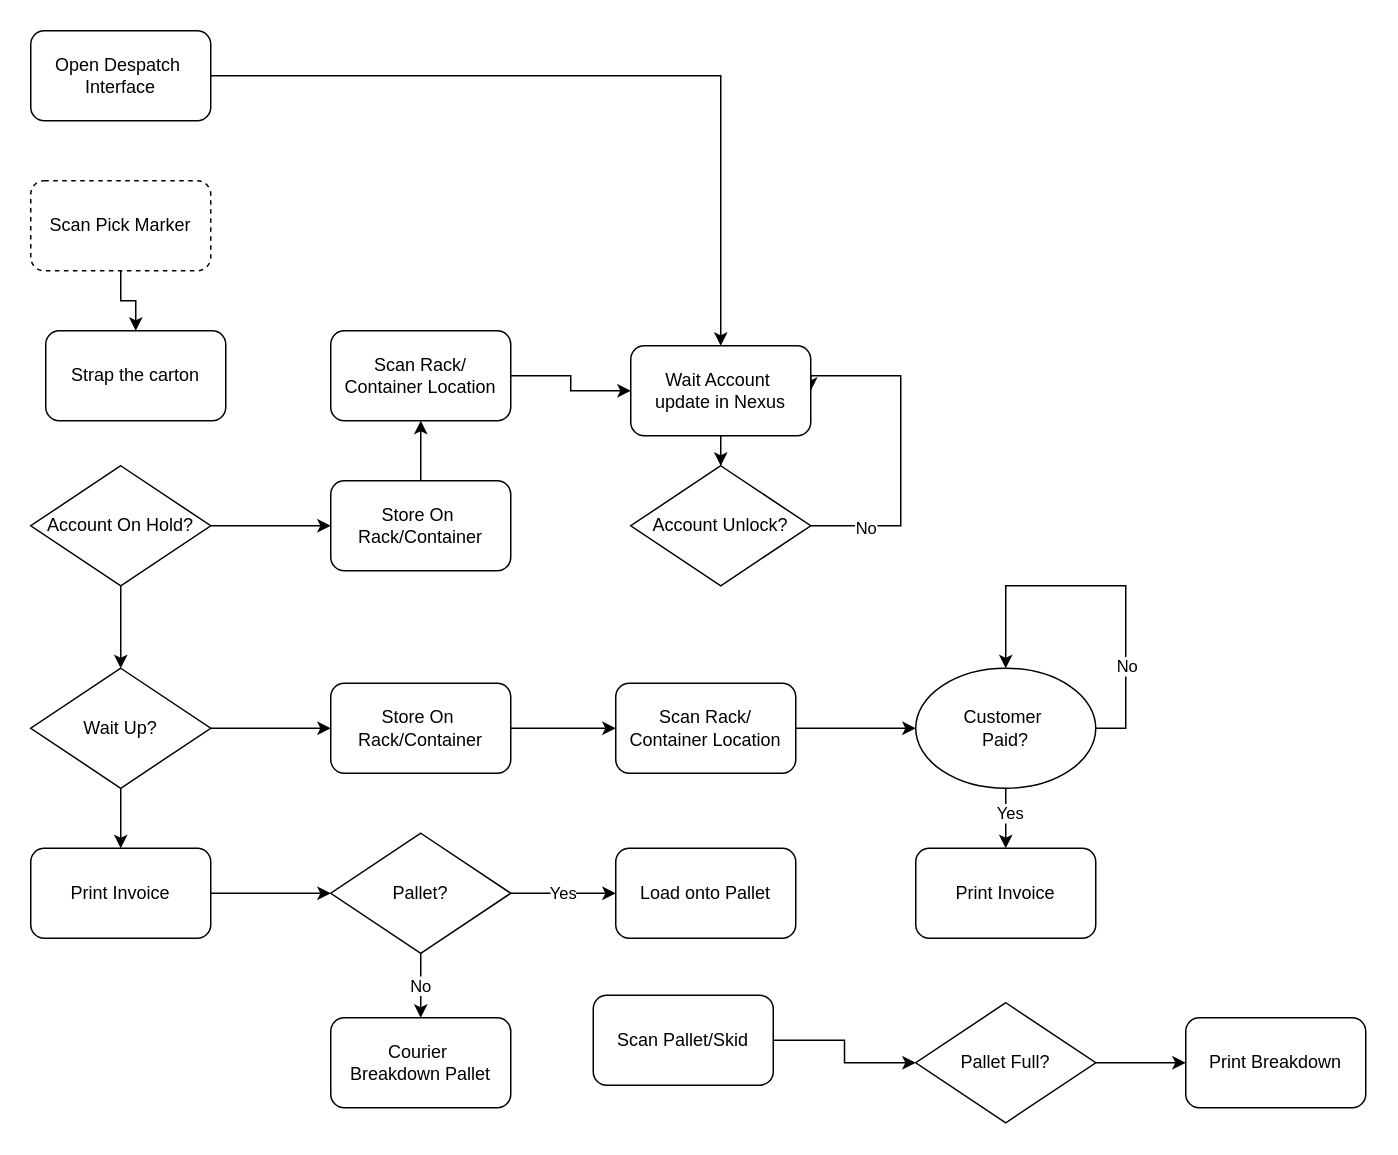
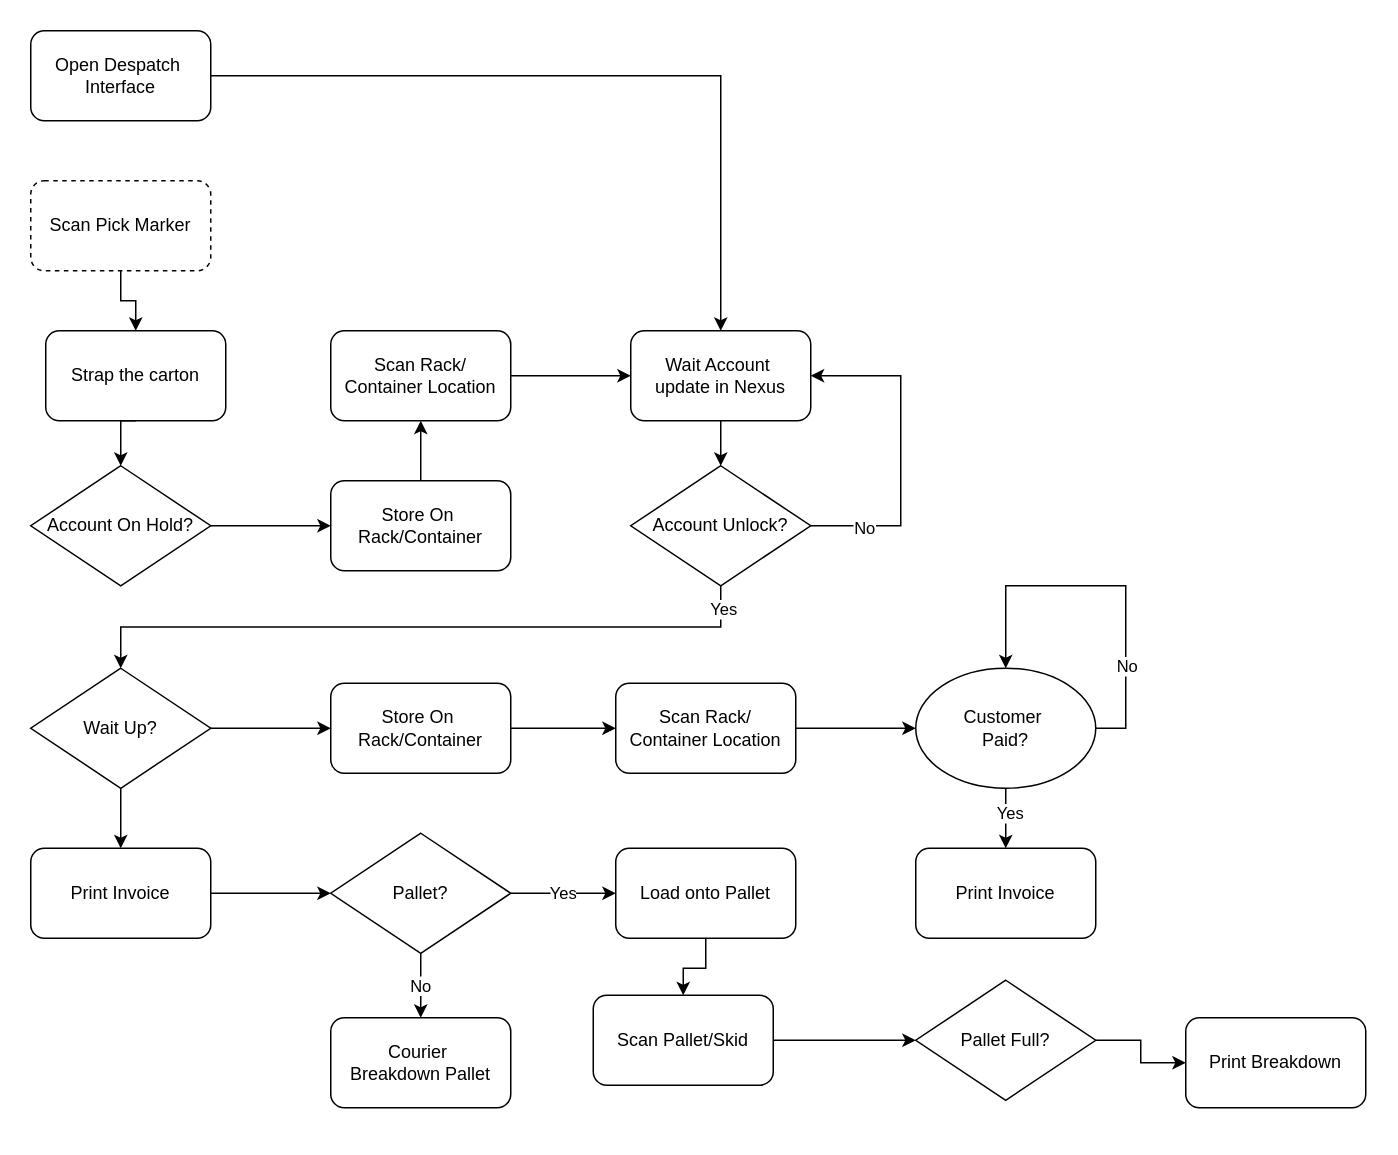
node "Wait Account update in Nexus": moved (721, 391) -> (721, 376)
edge "Strap the carton" -> "Account On Hold?": added
edge "Account On Hold?" -> "Wait Up?": removed
edge "Account Unlock?" -> "Wait Up?": added, label "Yes"
edge "Load onto Pallet" -> "Scan Pallet/Skid": added
node "Pallet Full?": moved (1006, 1063) -> (1006, 1040)
